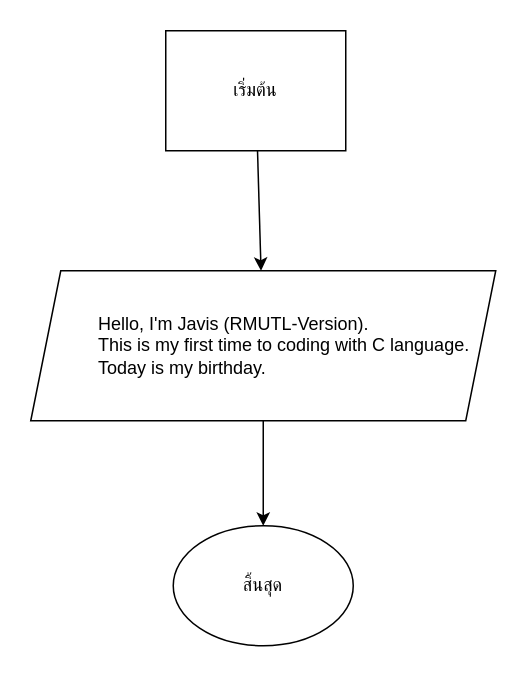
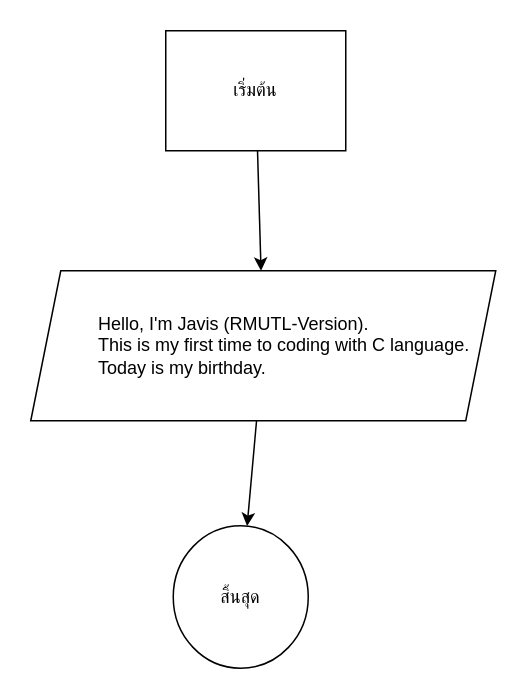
node "สิ้นสุด": size 180x120 -> 135x143
